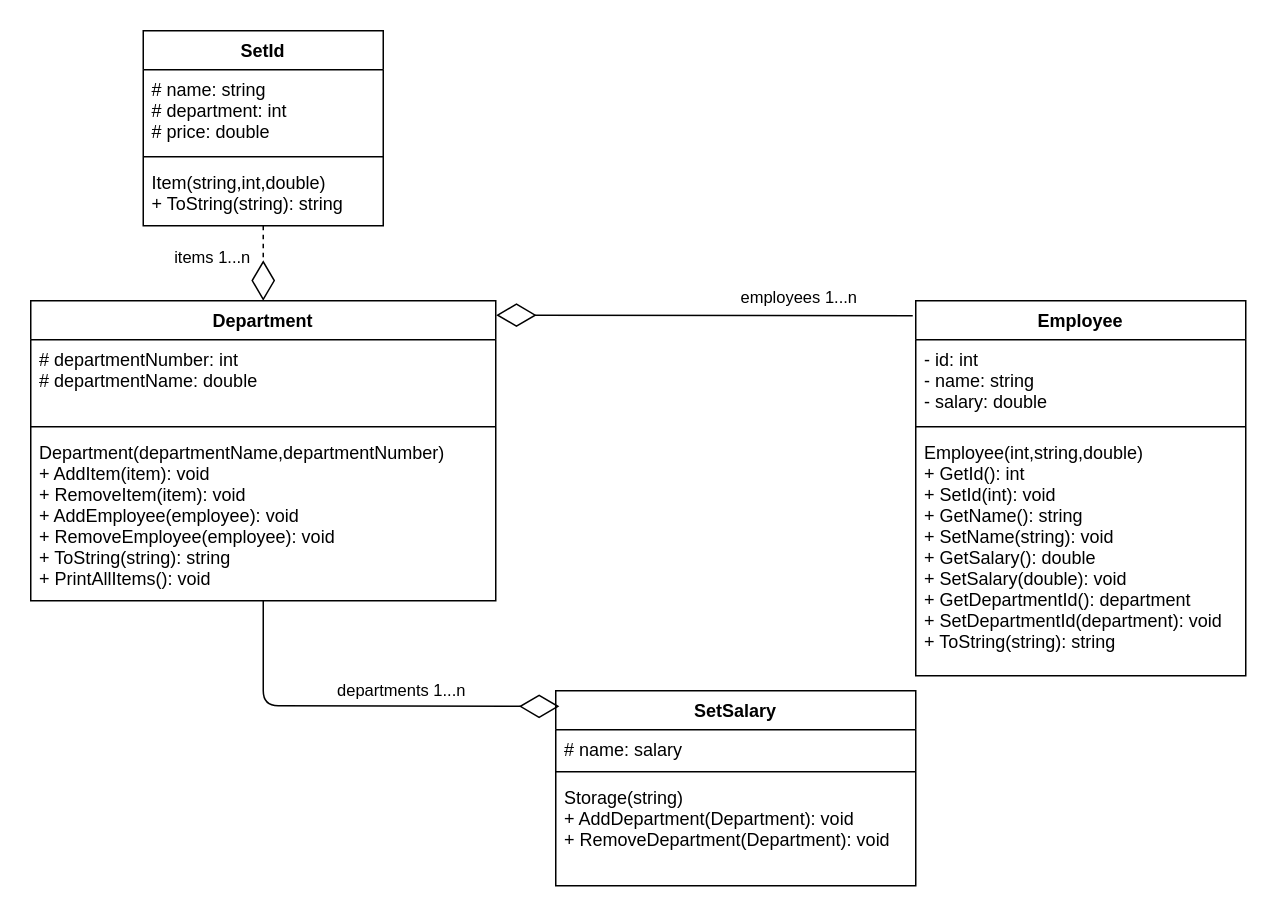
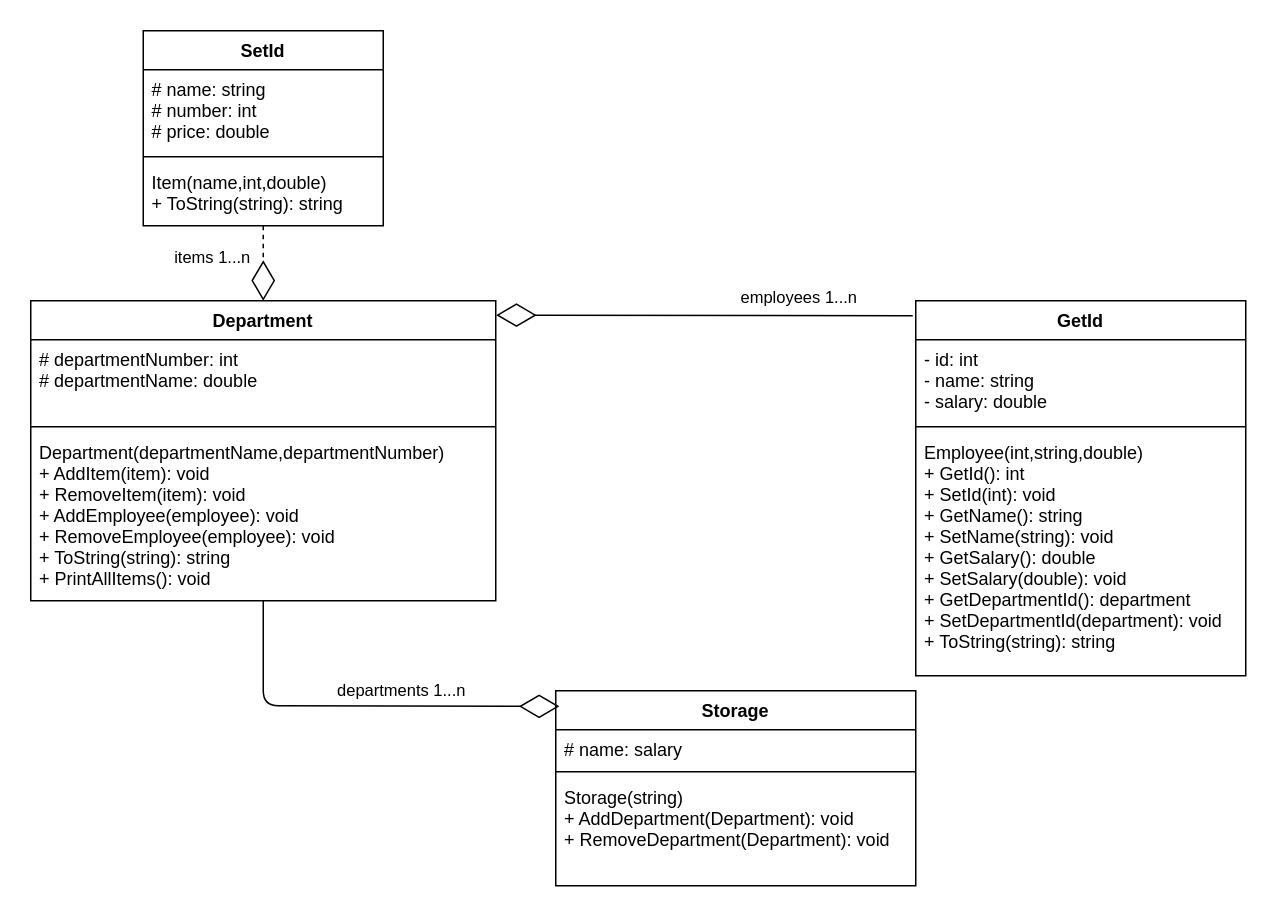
node "# name: string # department: int # price: double": label "# name: string # department: int # price: double" -> "# name: string # number: int # price: double"
node "Item(string,int,double) + ToString(string): string": label "Item(string,int,double) + ToString(string): string" -> "Item(name,int,double) + ToString(string): string"
node "Employee": label "Employee" -> "GetId"
node "SetSalary": label "SetSalary" -> "Storage"
